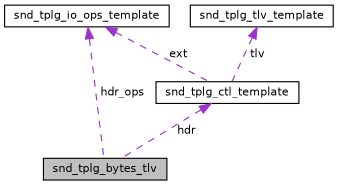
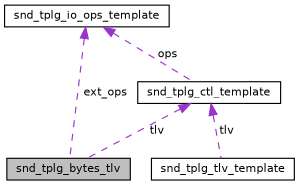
edge "snd_tplg_ctl_template" -> "snd_tplg_io_ops_template": label " ext" -> " ops"
edge "snd_tplg_ctl_template" -> "snd_tplg_tlv_template": reversed
edge "snd_tplg_bytes_tlv" -> "snd_tplg_io_ops_template": label " hdr_ops" -> " ext_ops"
edge "snd_tplg_bytes_tlv" -> "snd_tplg_ctl_template": label " hdr" -> " tlv"
